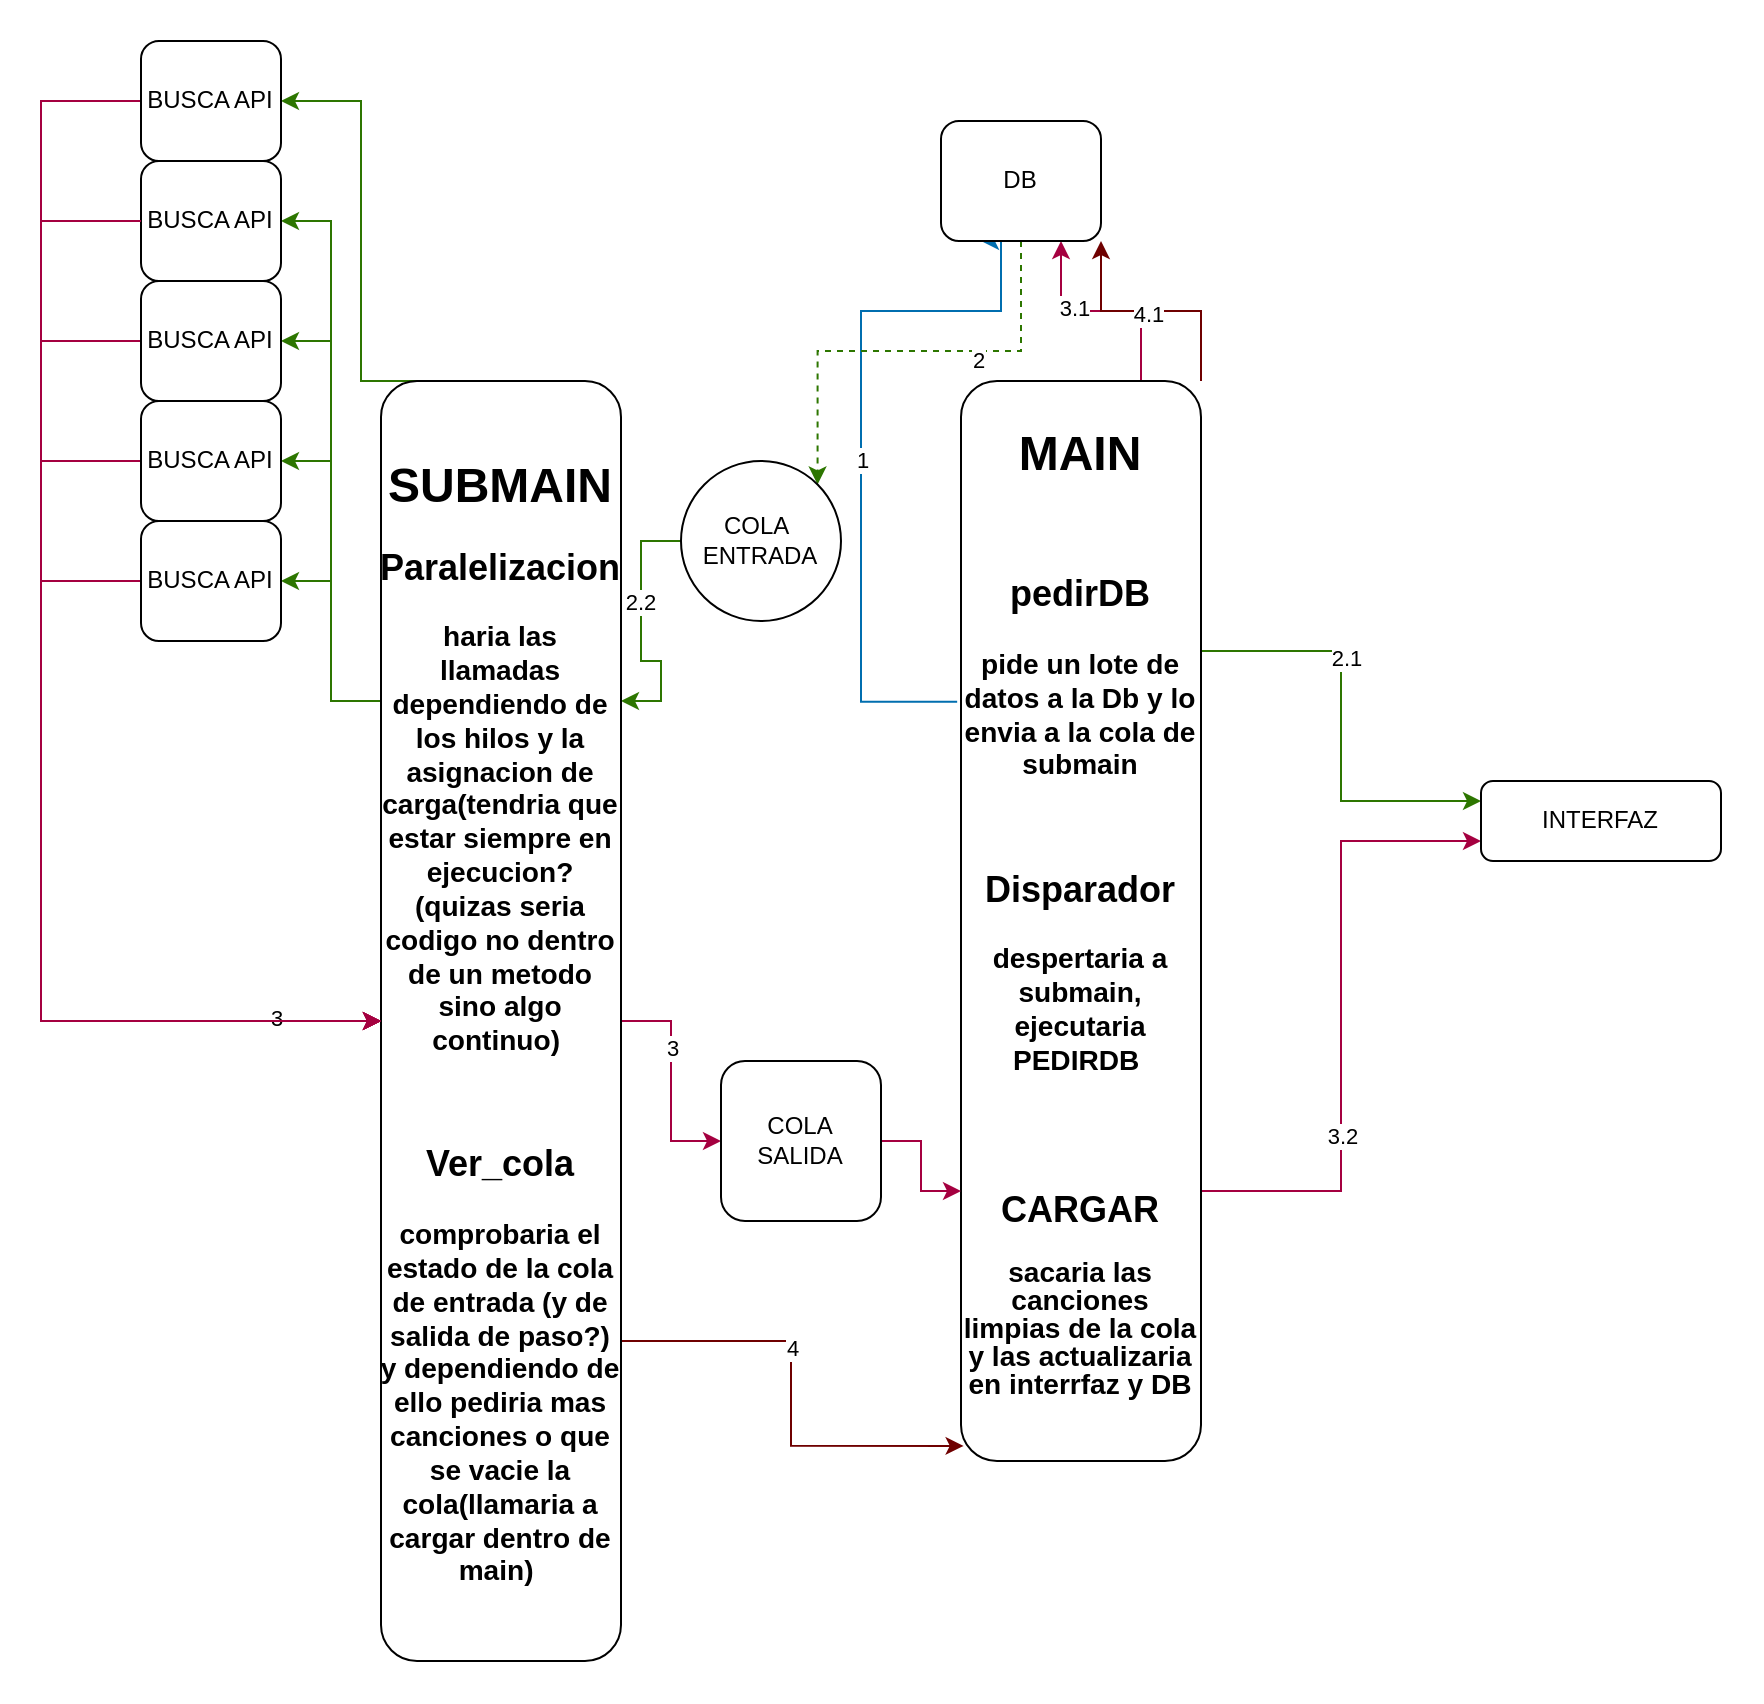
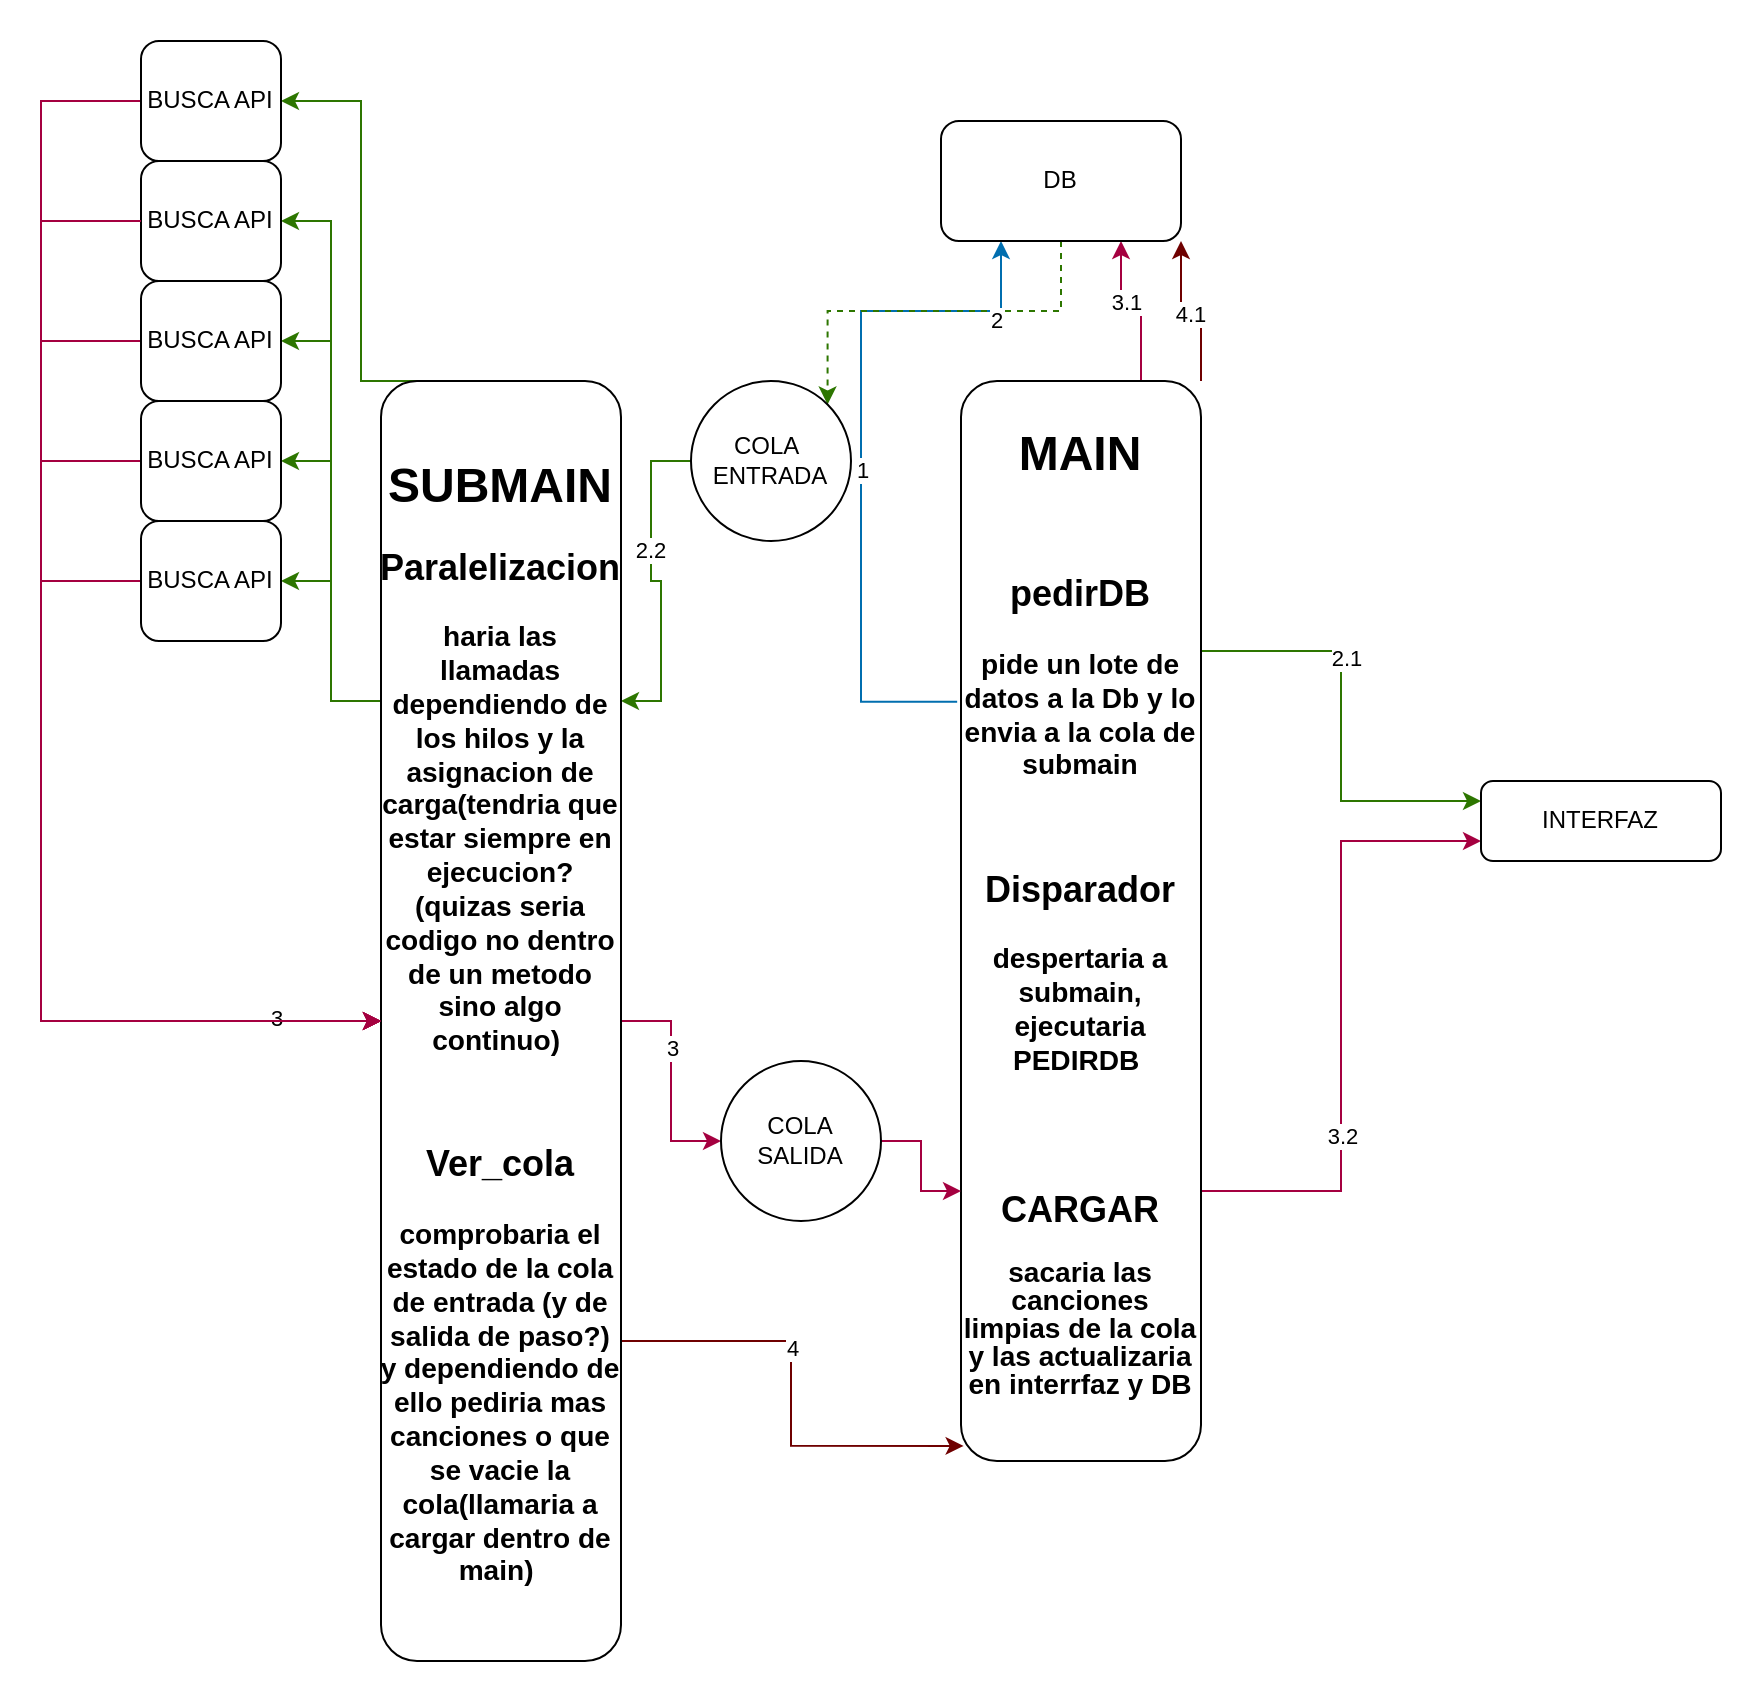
node "DB": size 160x120 -> 240x120
node "COLA ENTRADA": moved (761, 541) -> (771, 461)
node "COLA SALIDA": shape rounded rectangle -> ellipse
